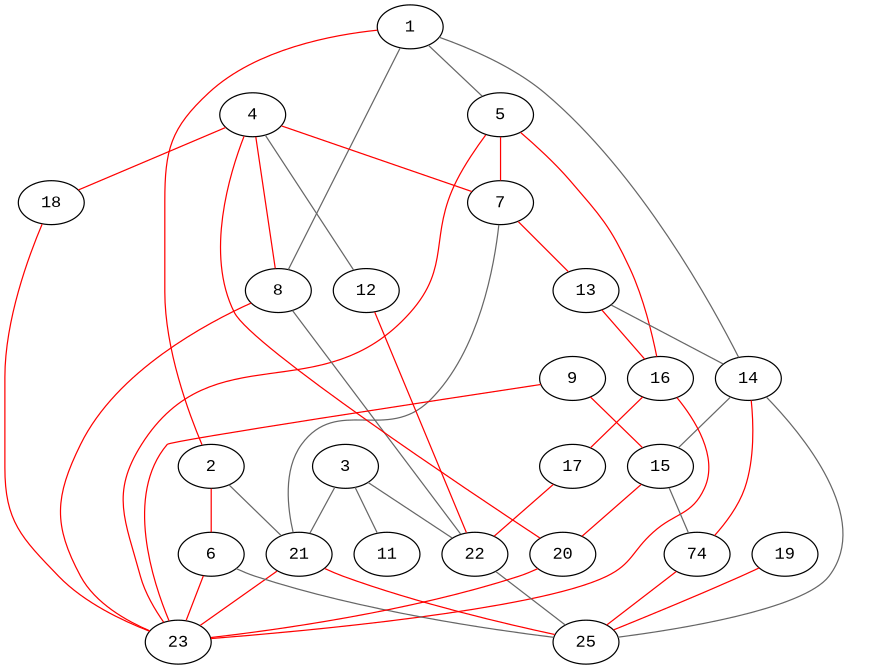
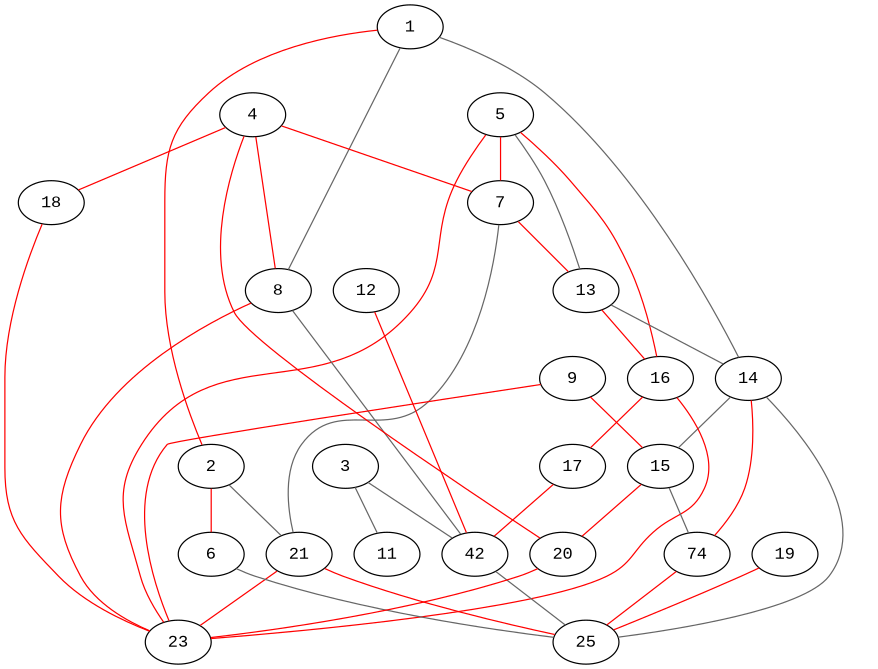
edge "1" -- "5": now "13" -- "5"
edge "4" -- "12": removed
edge "3" -- "21": removed
node "22": label "22" -> "42"
edge "6" -- "23": removed
